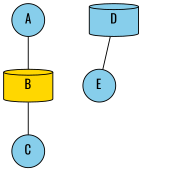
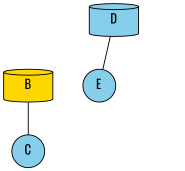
node "A": removed
